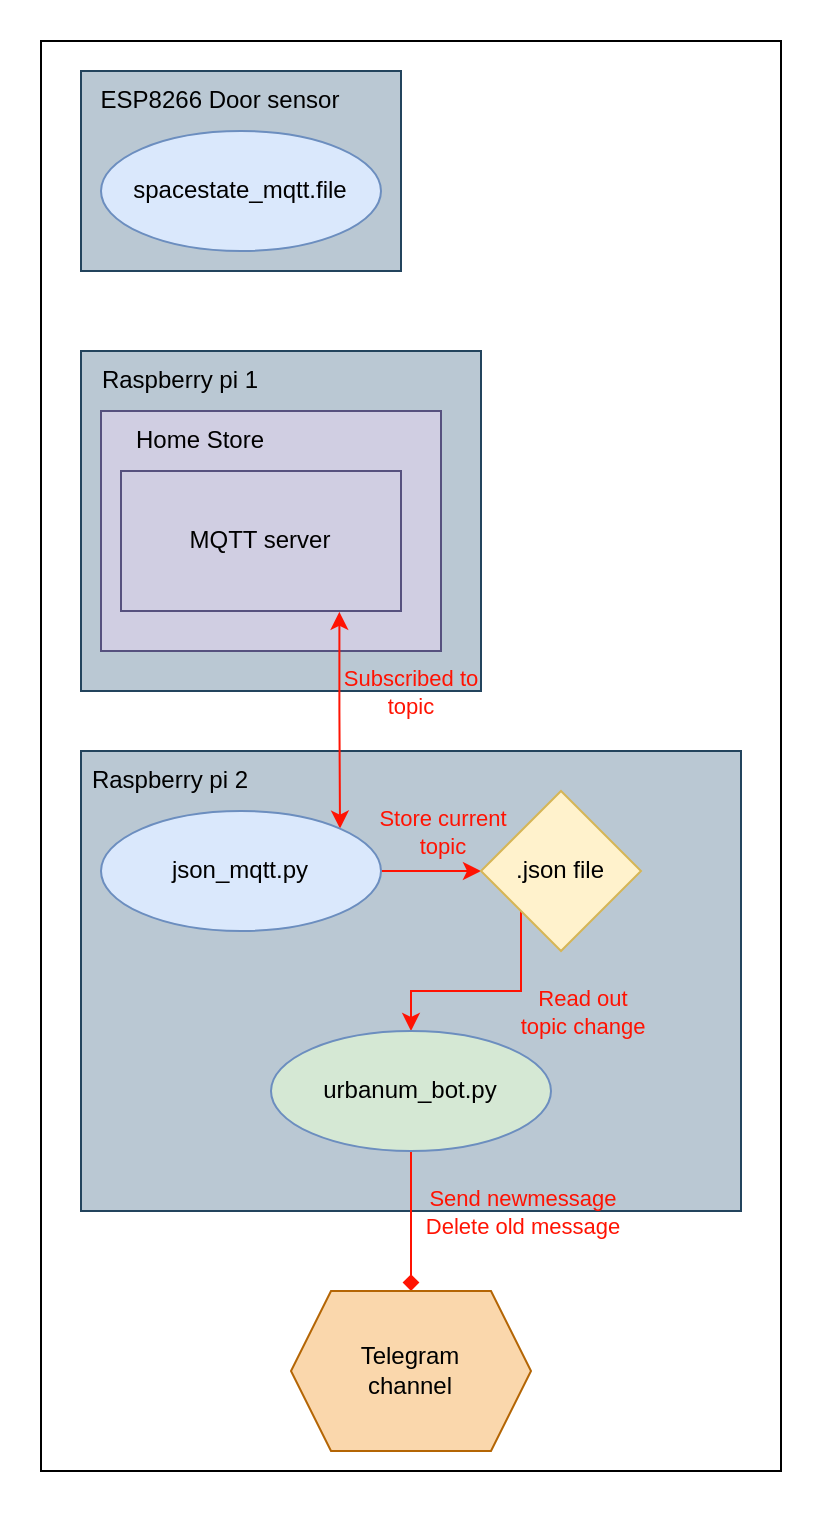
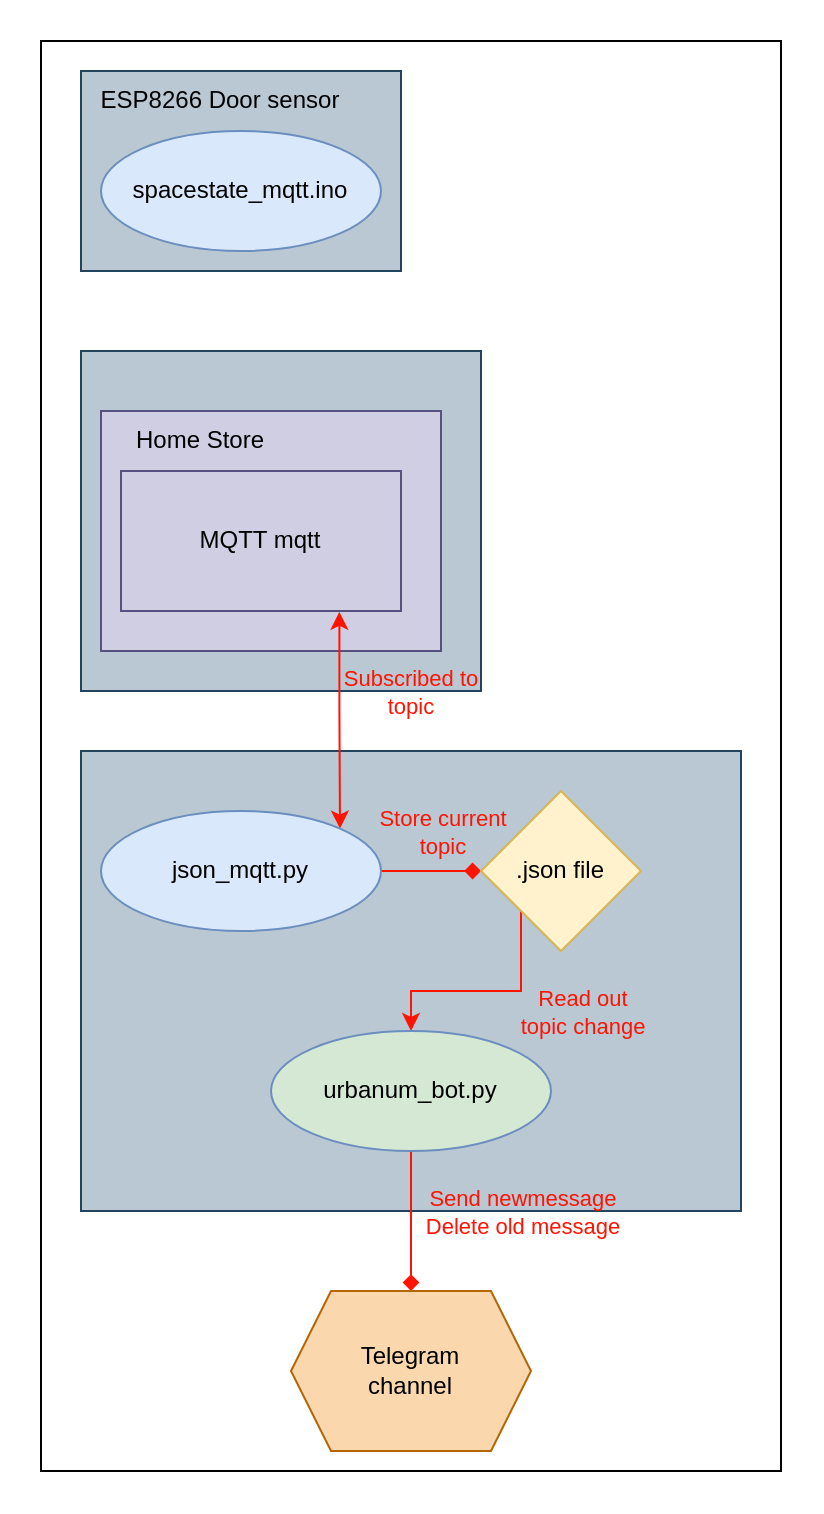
node "spacestate_mqtt.file": label "spacestate_mqtt.file" -> "spacestate_mqtt.ino"
node "Raspberry pi 1": removed
node "MQTT server": label "MQTT server" -> "MQTT mqtt"
node "Raspberry pi 2": removed
edge "json_mqtt.py" -> ".json file": arrowhead classic -> diamond
